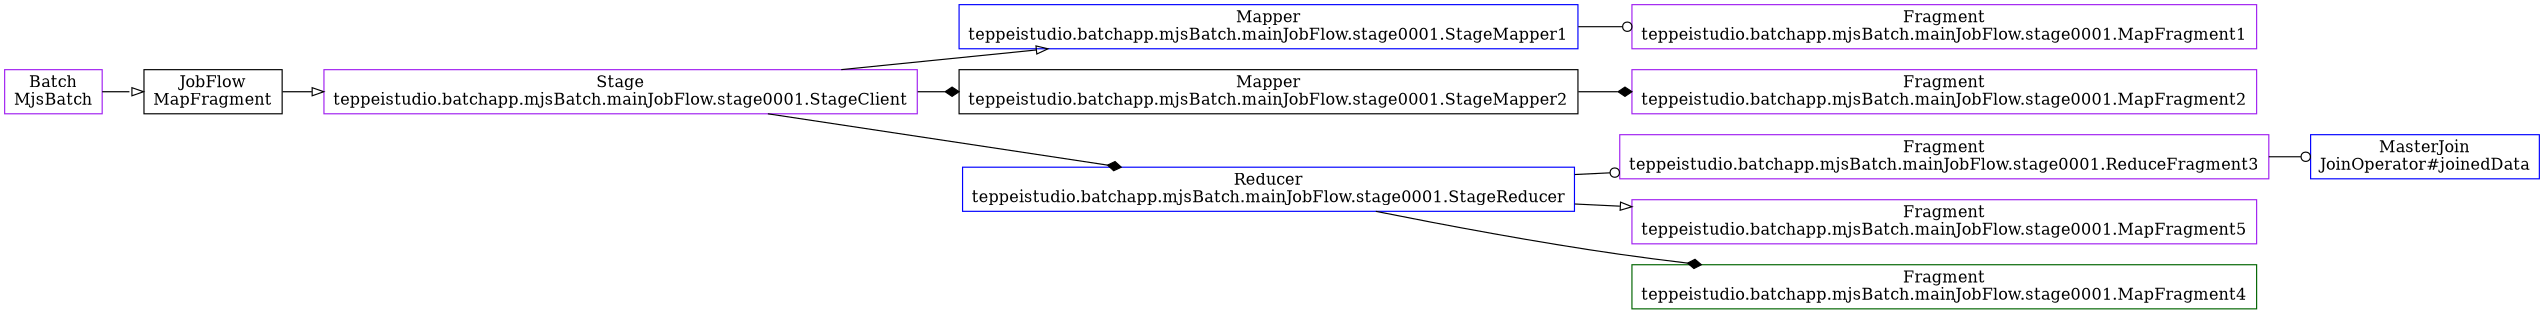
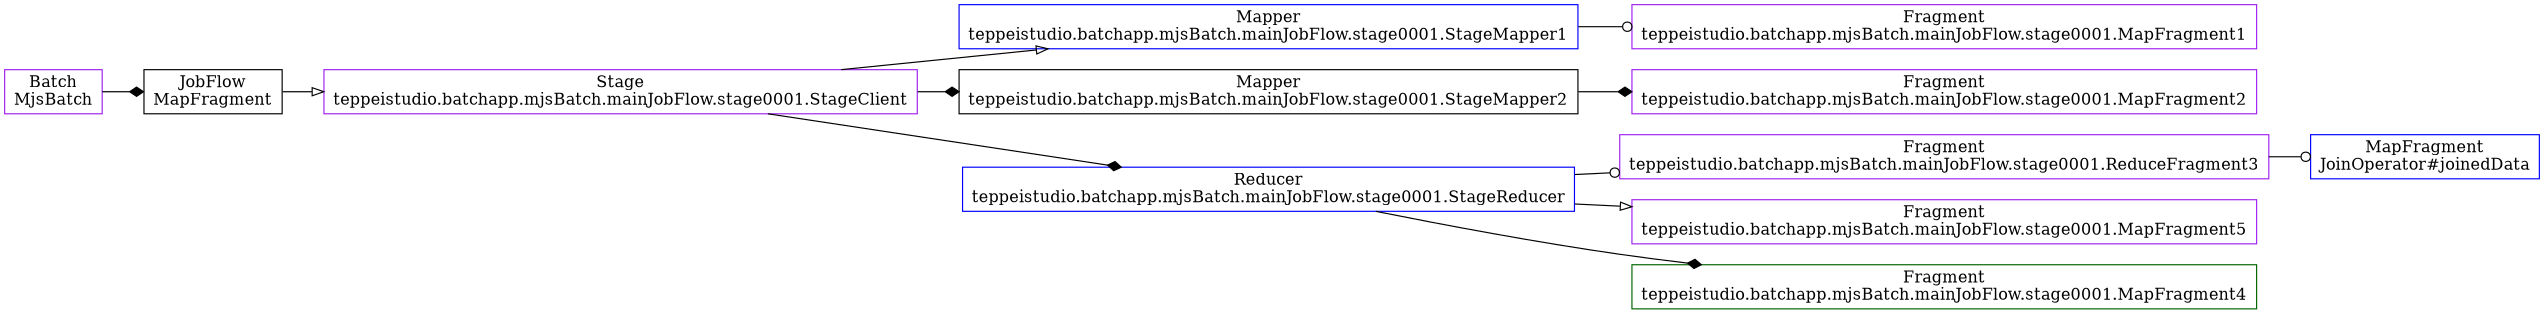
edge "Batch MjsBatch" -> "JobFlow MapFragment": arrowhead onormal -> diamond
node "MasterJoin JoinOperator#joinedData": label "MasterJoin JoinOperator#joinedData" -> "MapFragment JoinOperator#joinedData"
